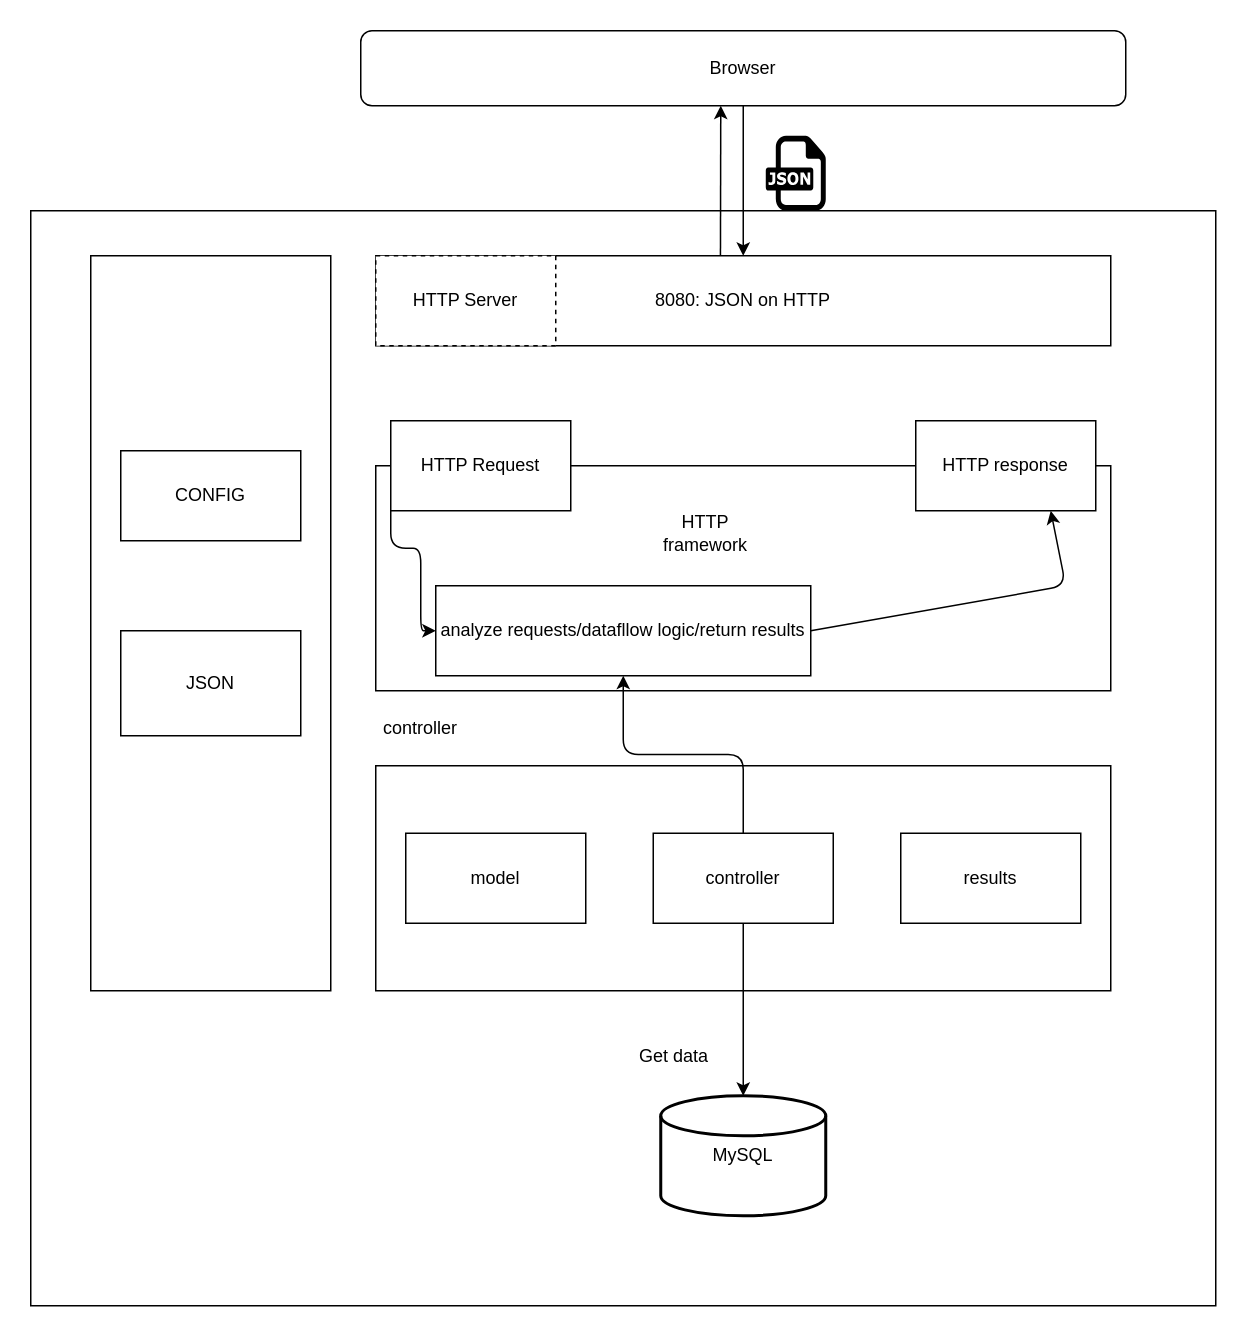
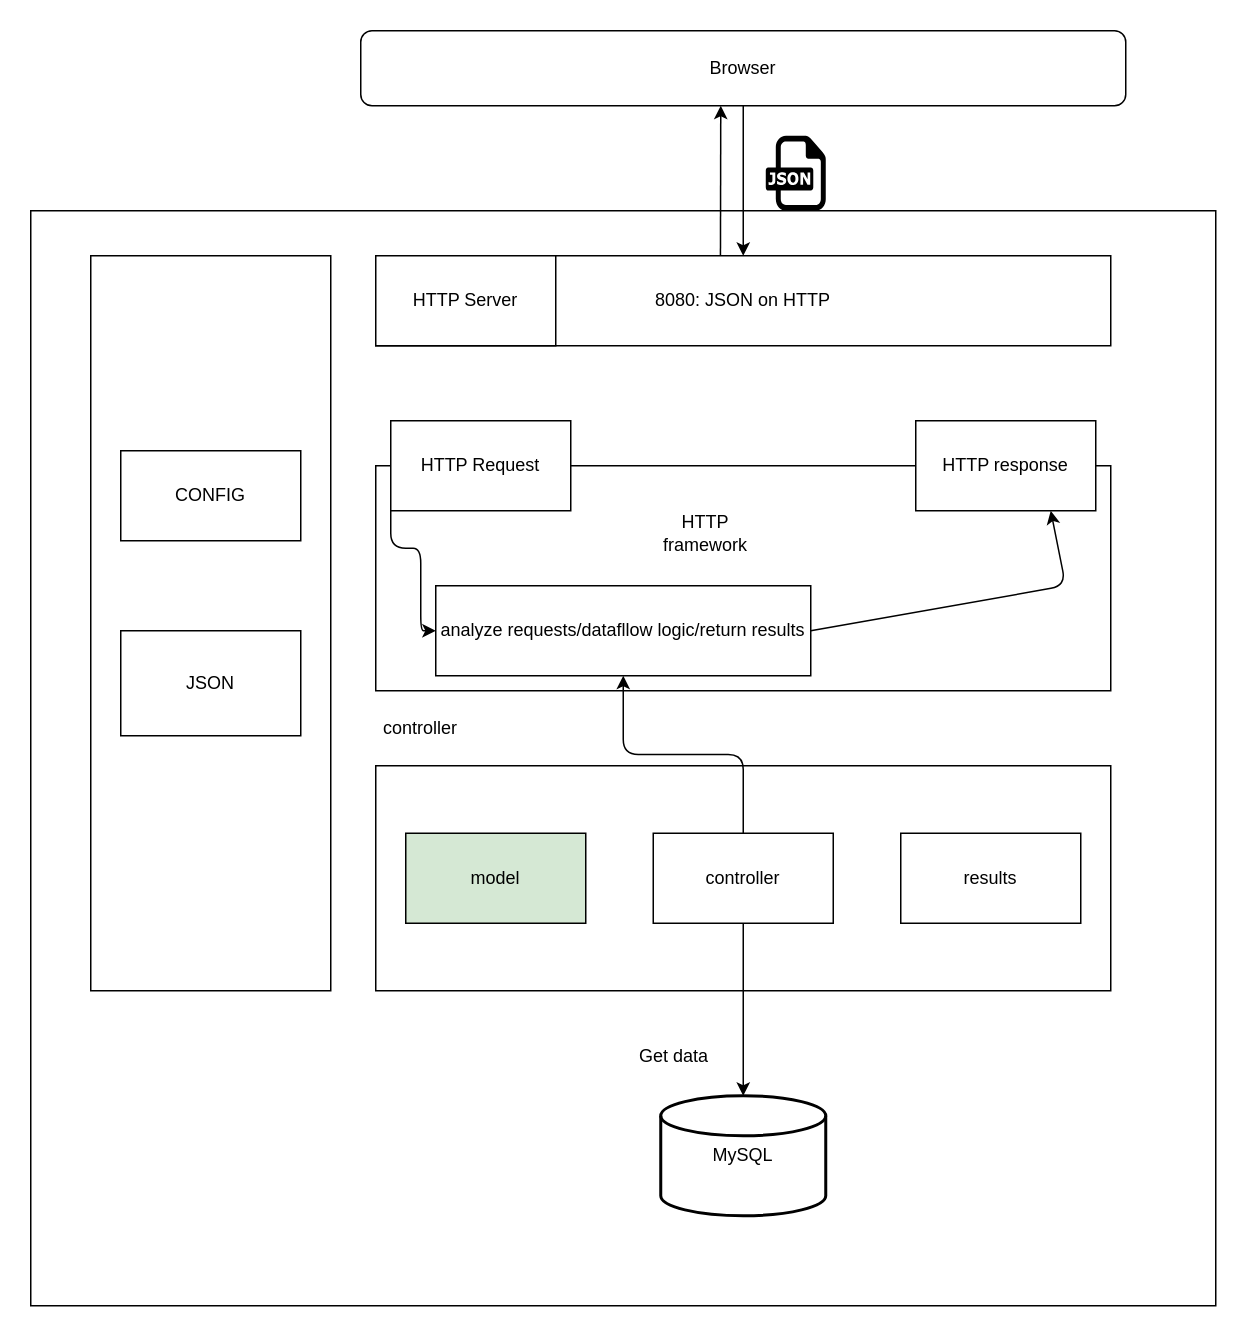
node "HTTP Server": style dashed -> solid
node "model": fillcolor #ffffff -> #d5e8d4
